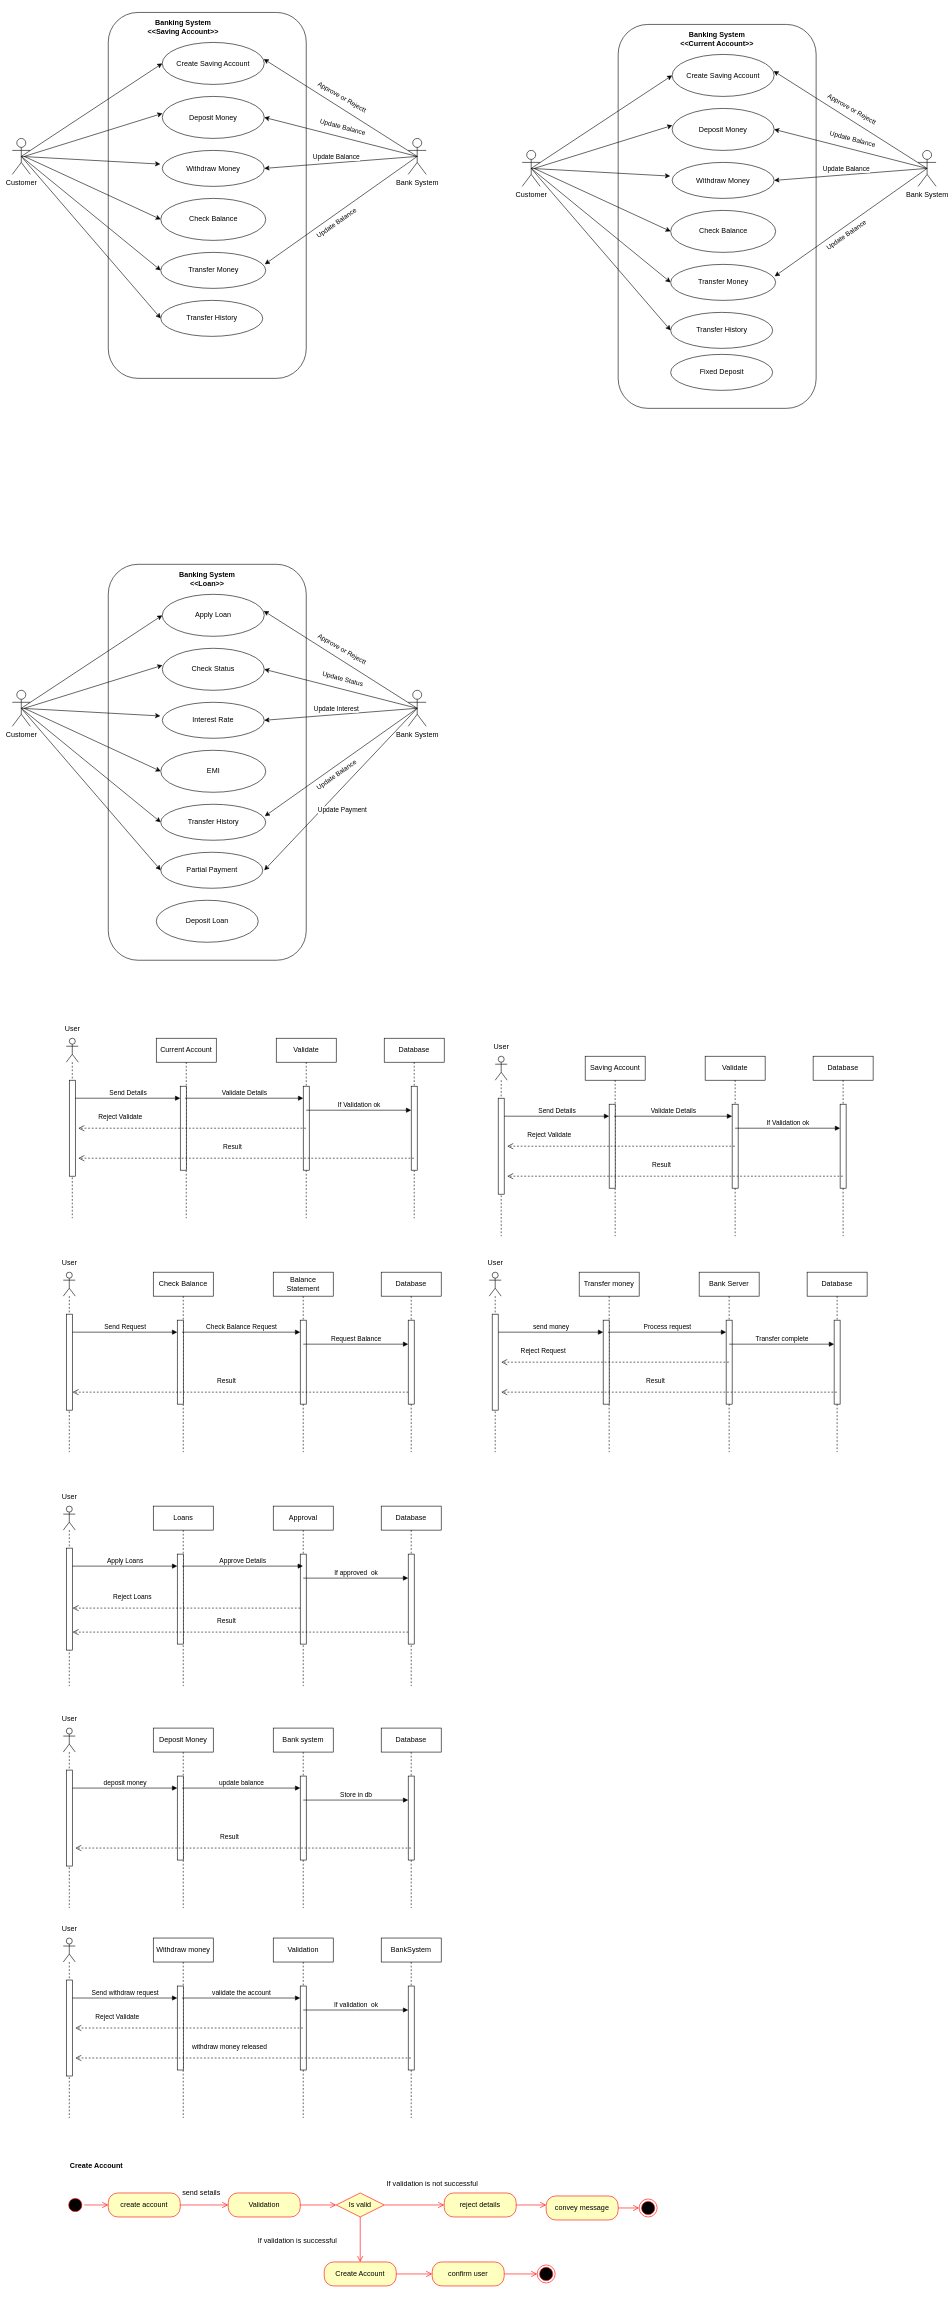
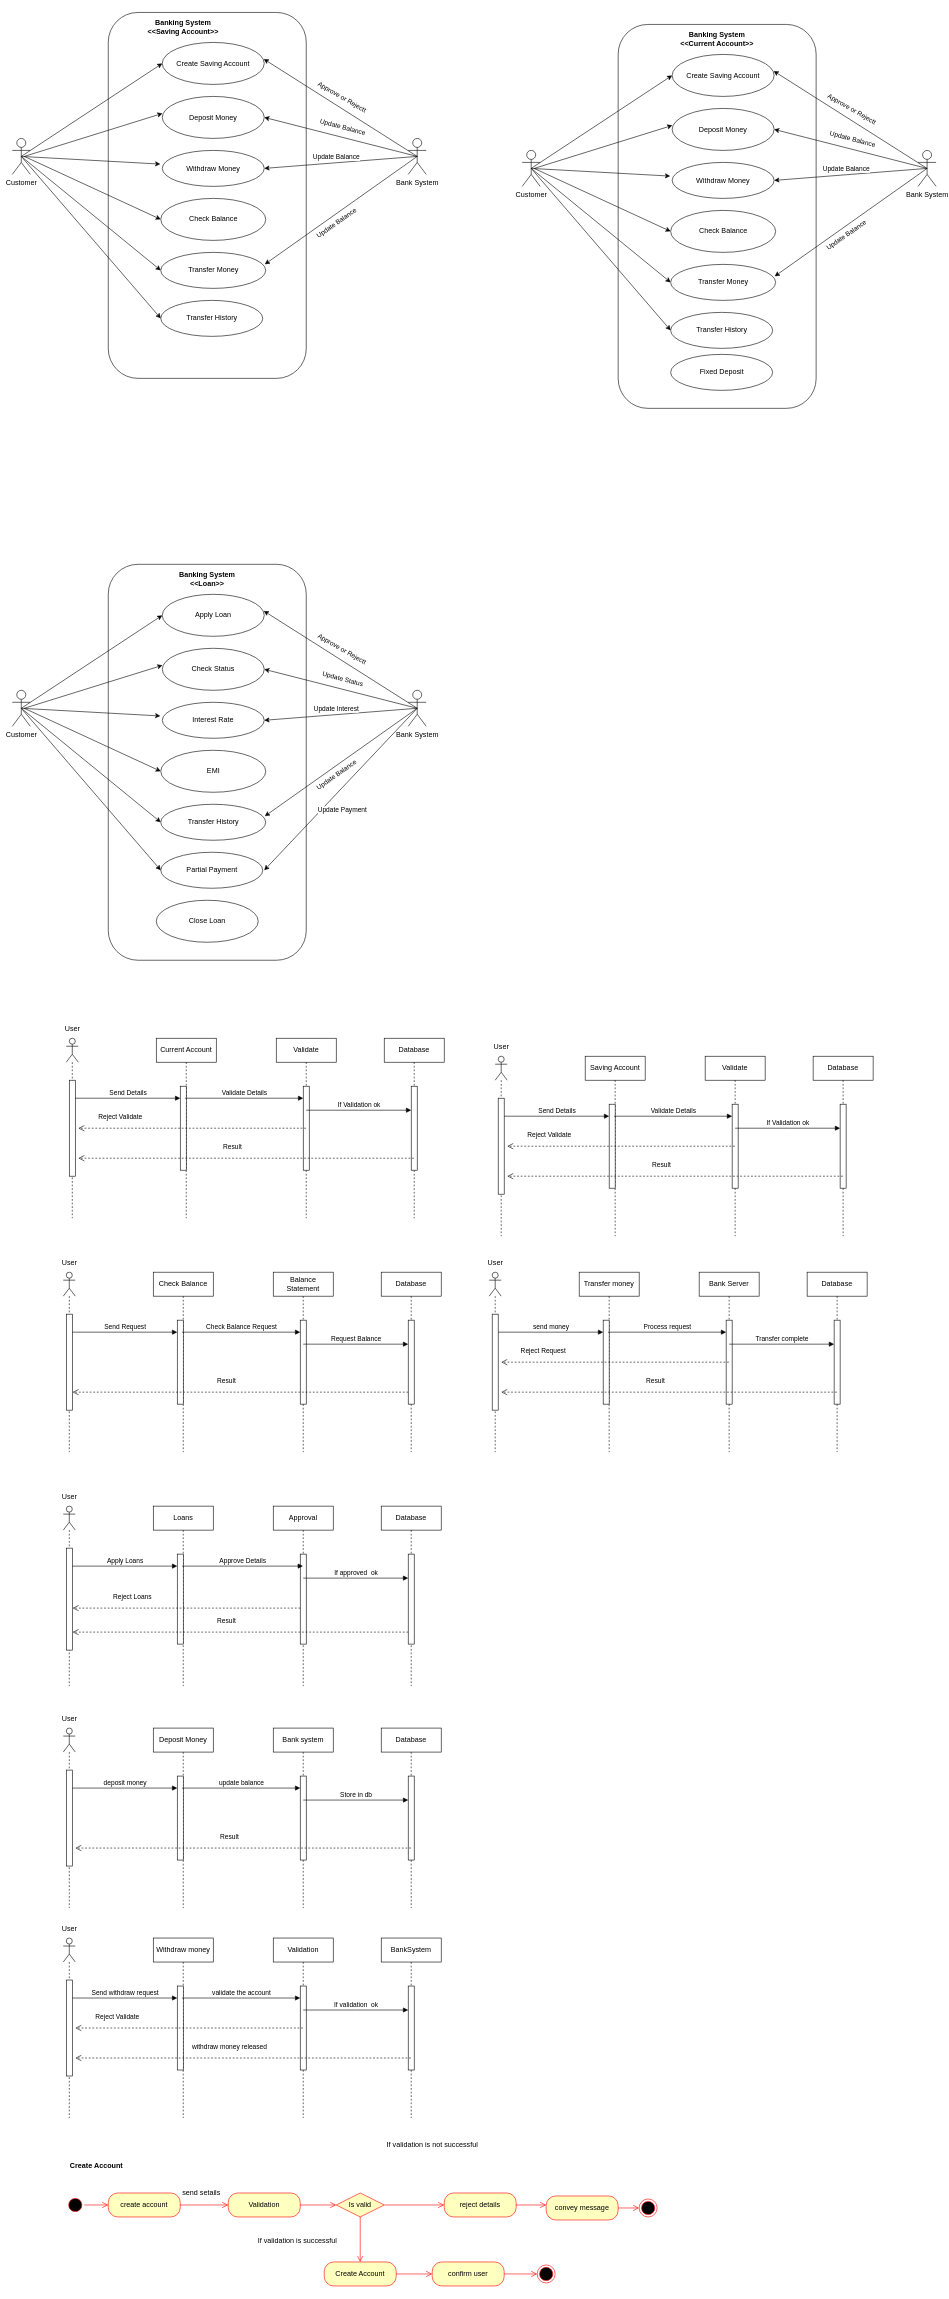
node "Deposit Loan": label "Deposit Loan" -> "Close Loan"
node "If validation is not successful": moved (432, 2184) -> (432, 2145)
